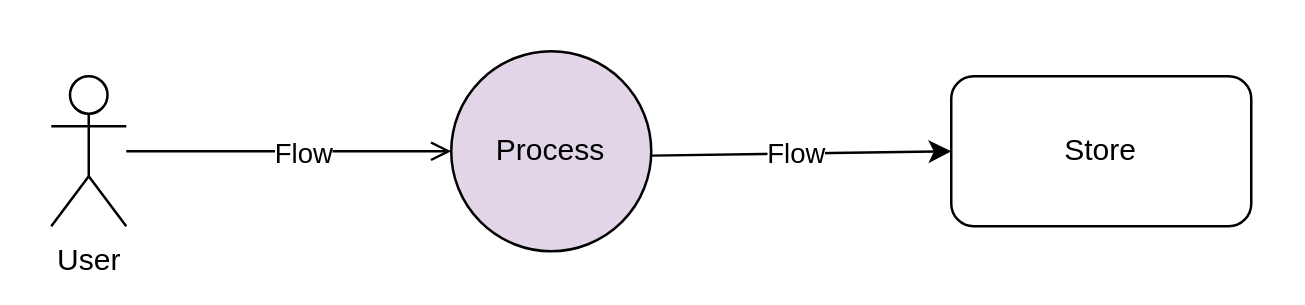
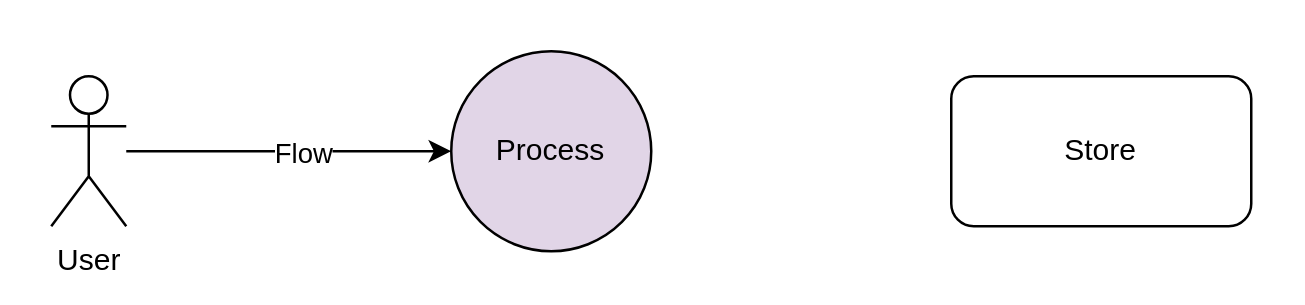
edge "User" -> "Process": arrowhead open -> classic
edge "Process" -> "Store": removed, label "Flow"
